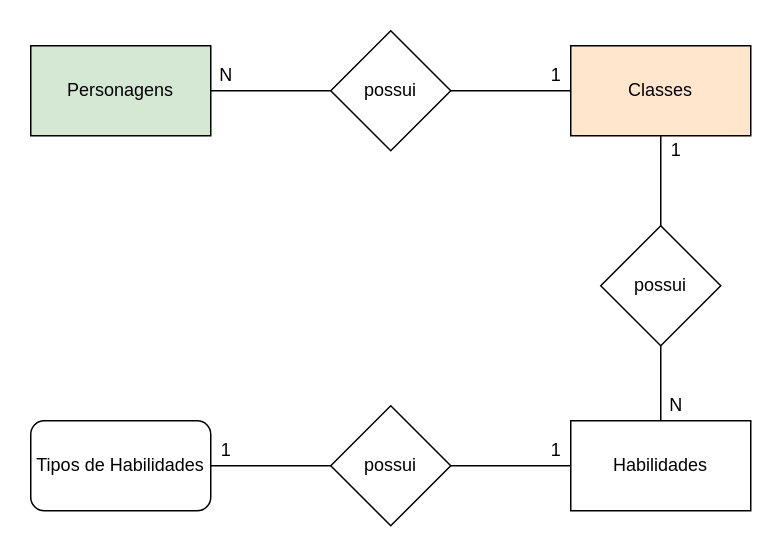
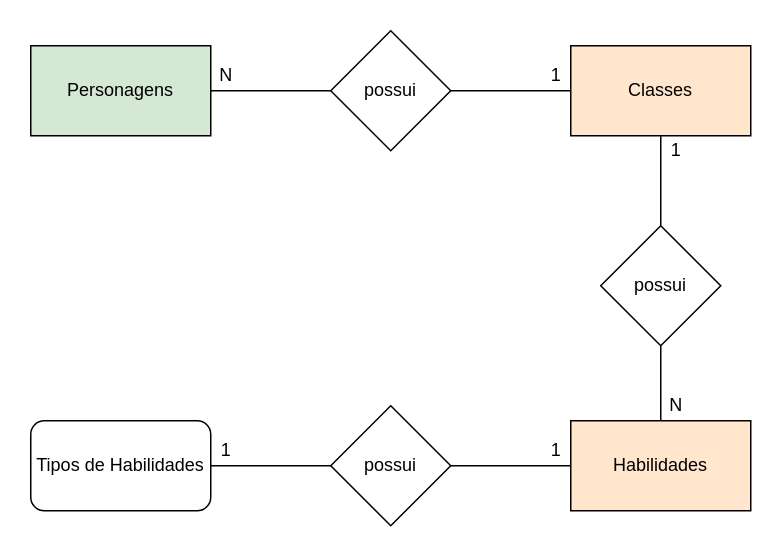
node "Habilidades": fillcolor #ffffff -> #ffe6cc
